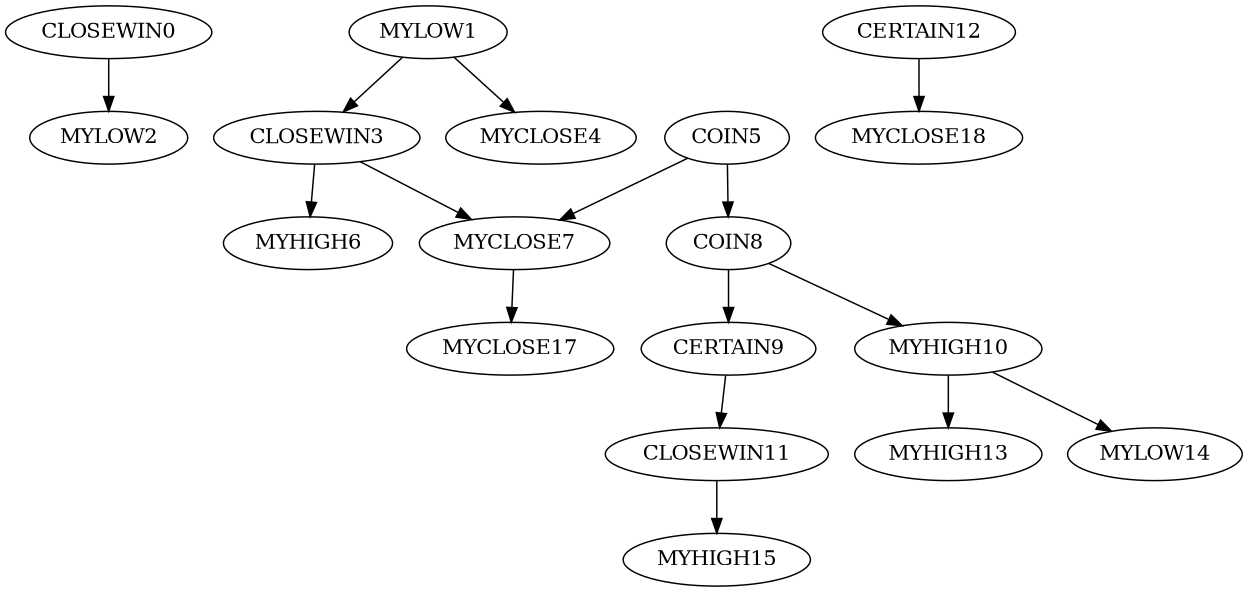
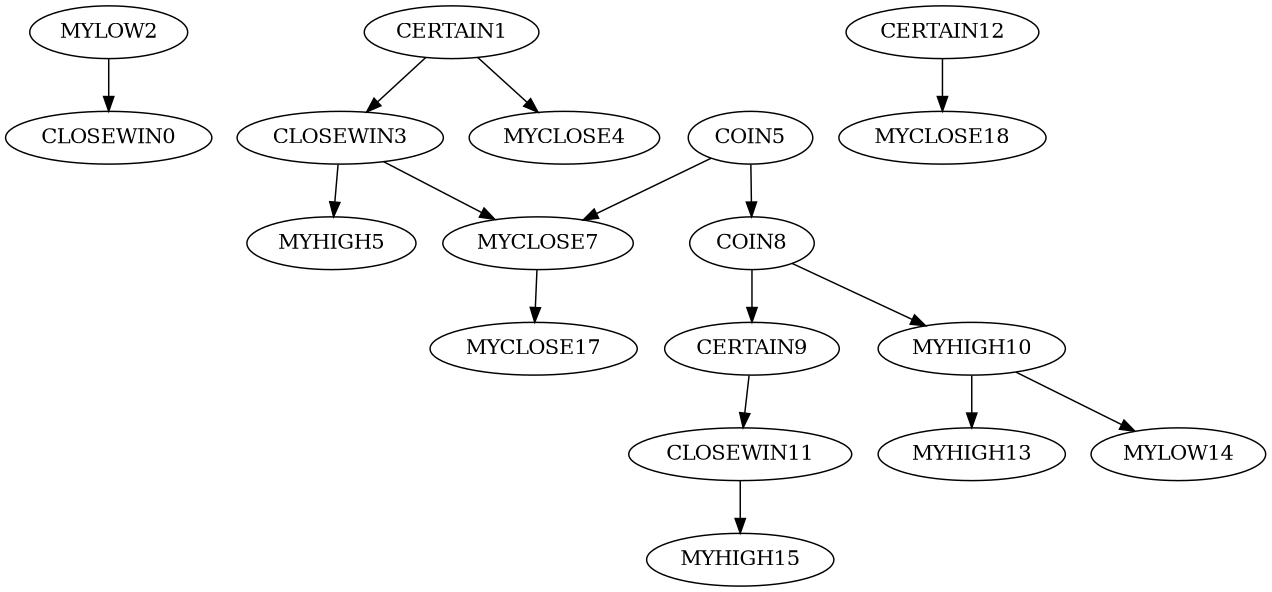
node "MYLOW1": label "MYLOW1" -> "CERTAIN1"
edge "CLOSEWIN0" -> "MYLOW2": reversed
node "MYHIGH6": label "MYHIGH6" -> "MYHIGH5"
